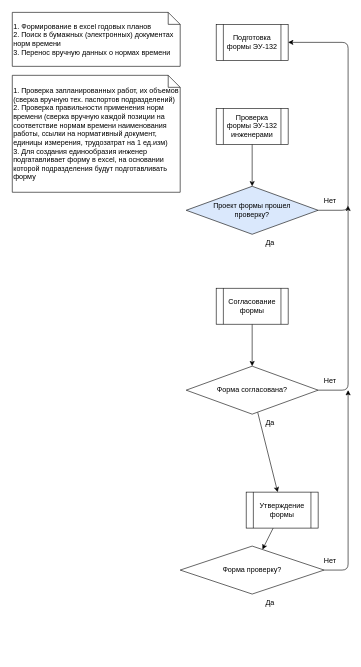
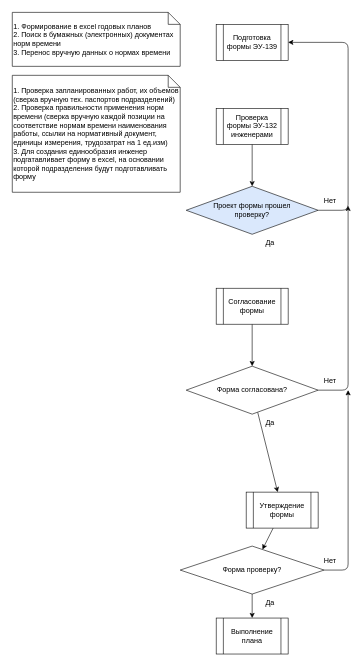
node "Подготовка формы ЭУ-132": label "Подготовка формы ЭУ-132" -> "Подготовка формы ЭУ-139"
edge "Форма проверку?" -> "Выполнение плана": added
node "Выполнение плана": added
